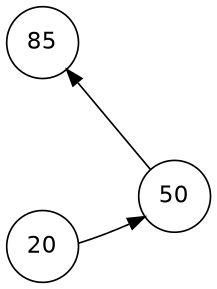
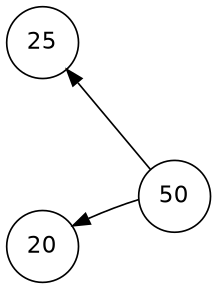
node "85": label "85" -> "25"
edge "20" -> "50": reversed
